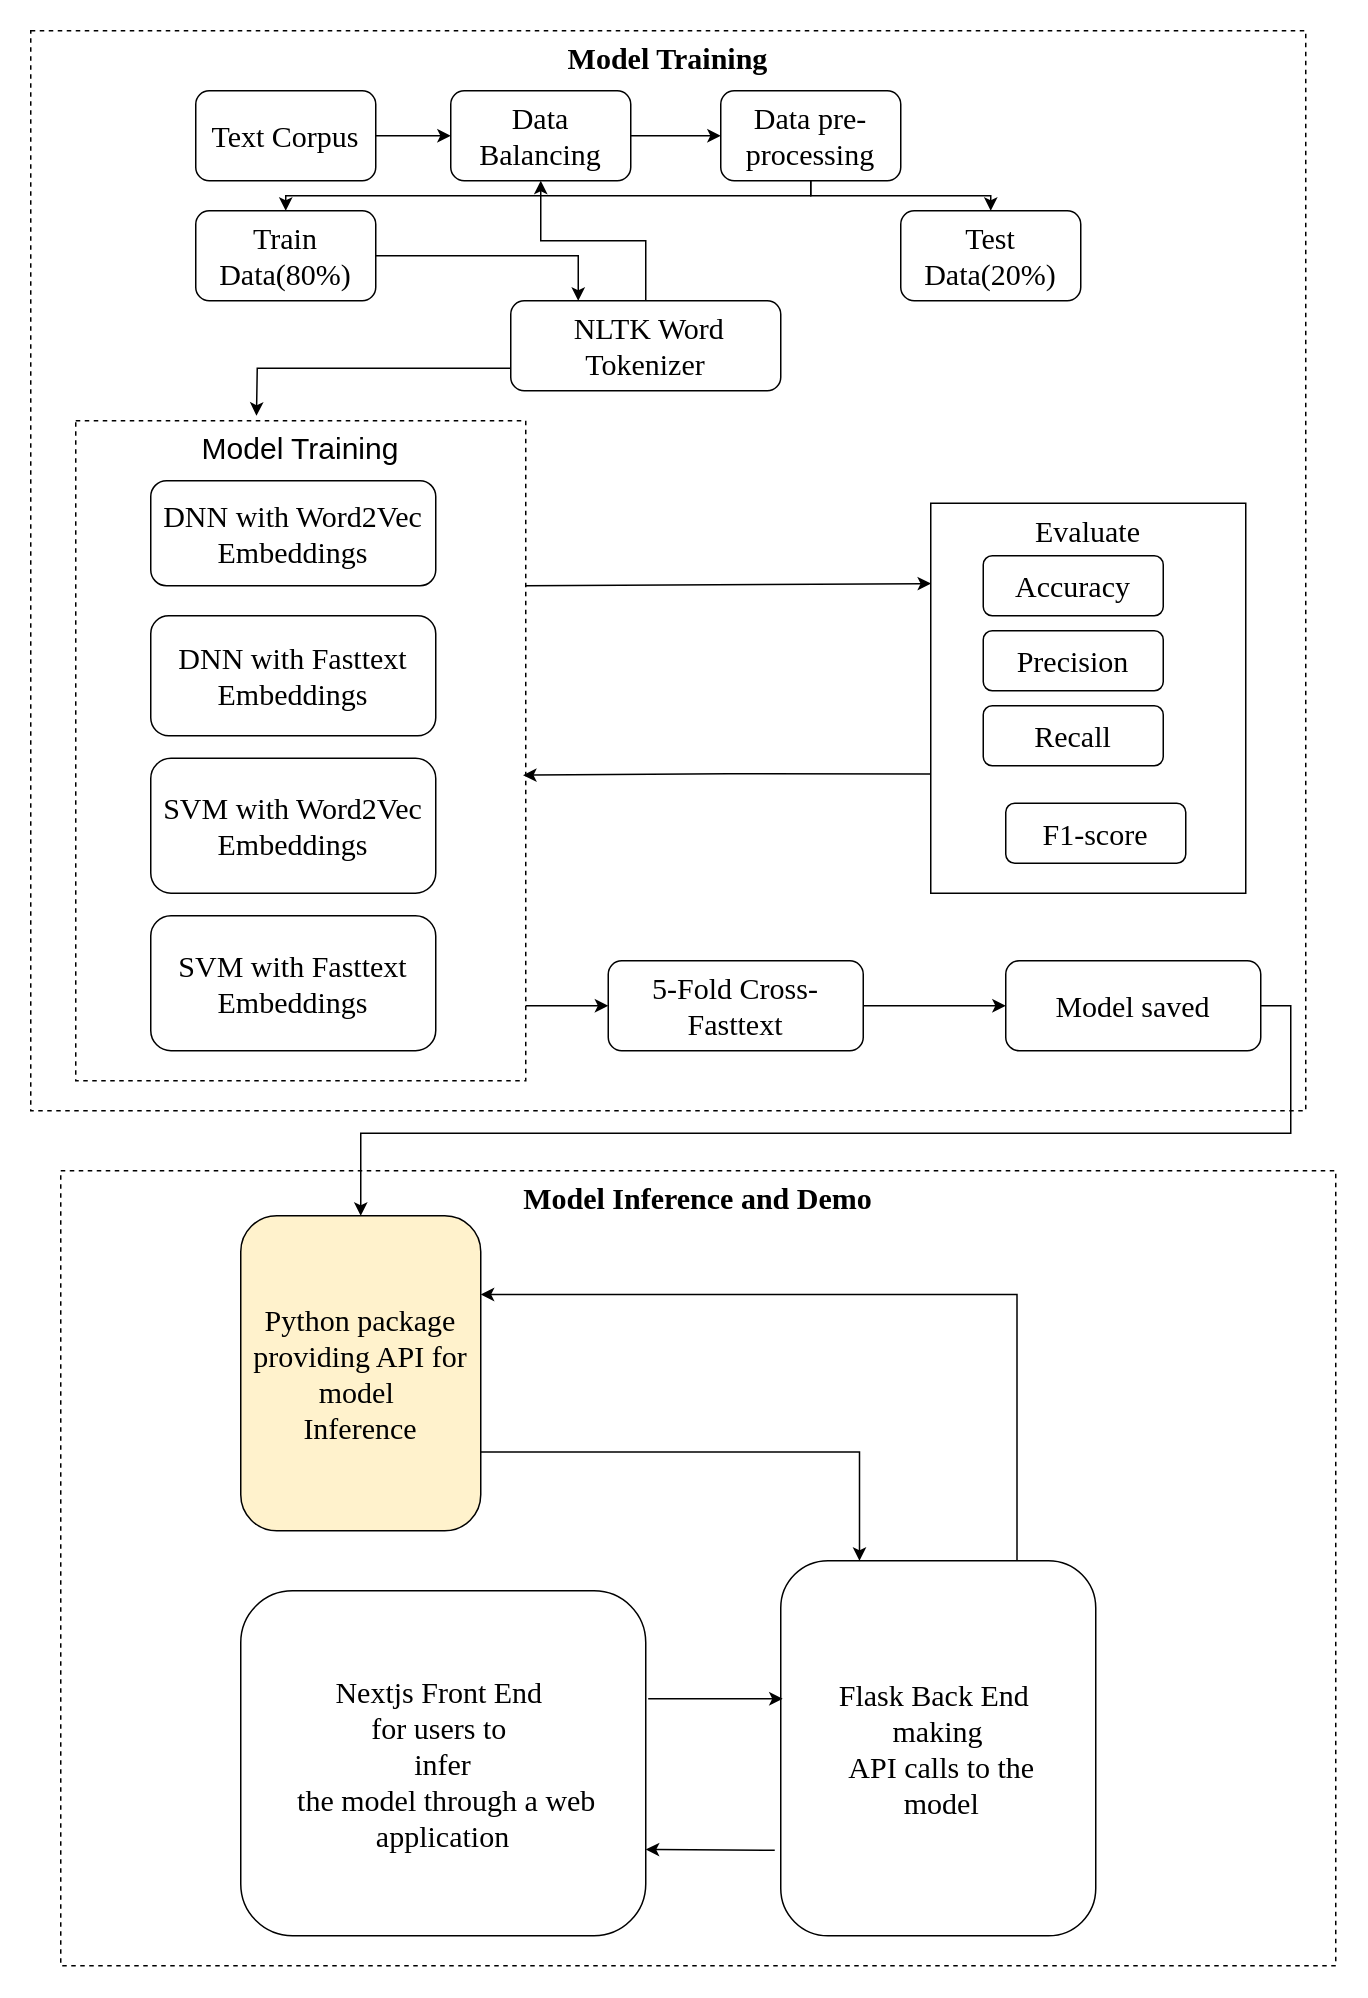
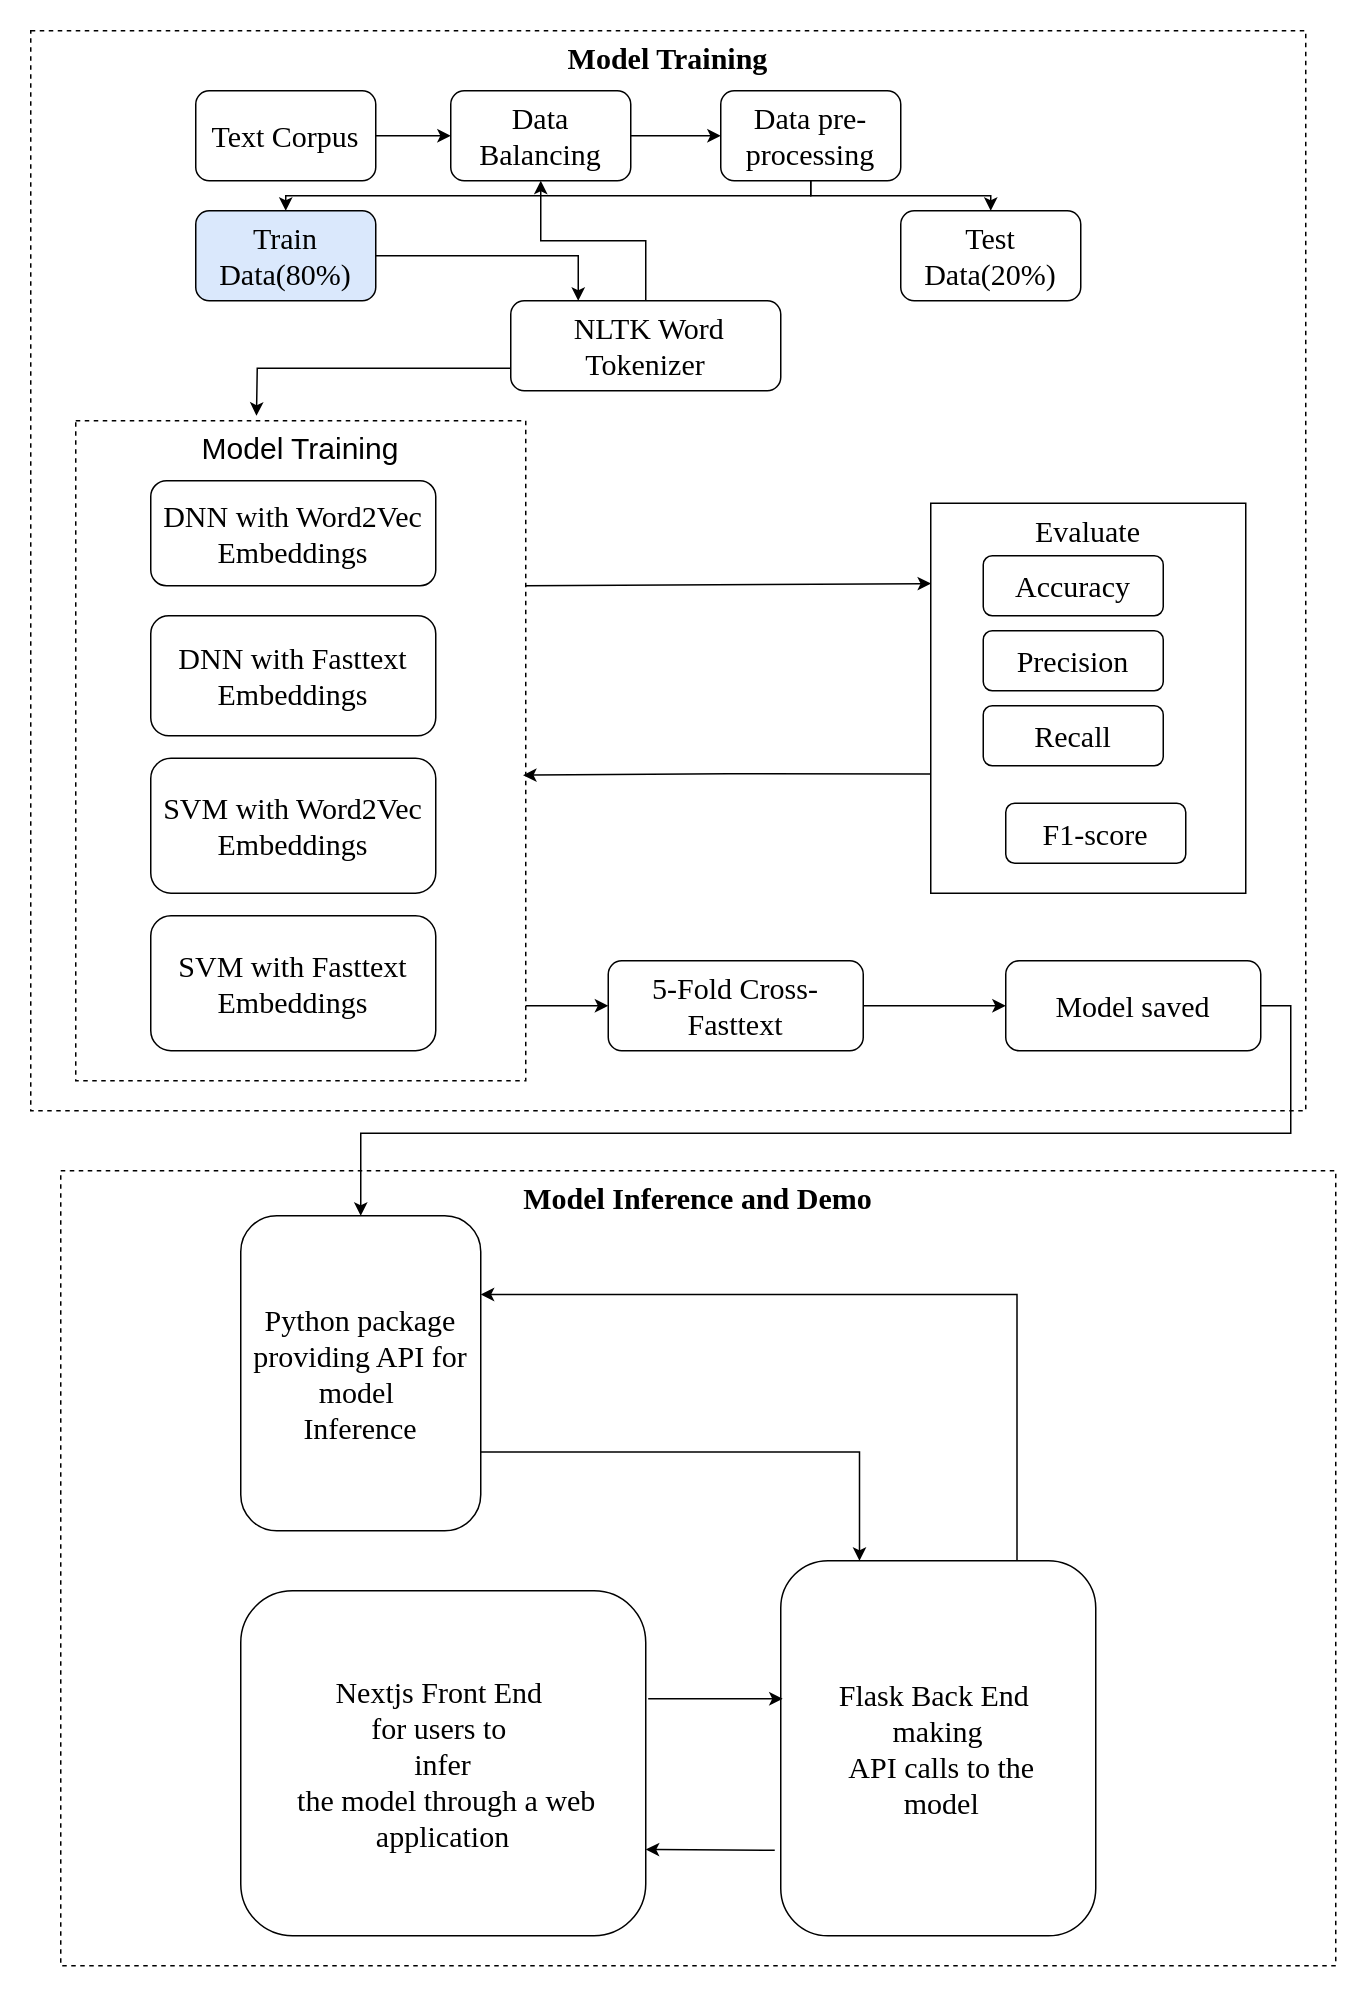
node "Train Data(80%)": fillcolor #ffffff -> #dae8fc
node "Python package providing API for model Inference": fillcolor #fff2cc -> #ffffff
